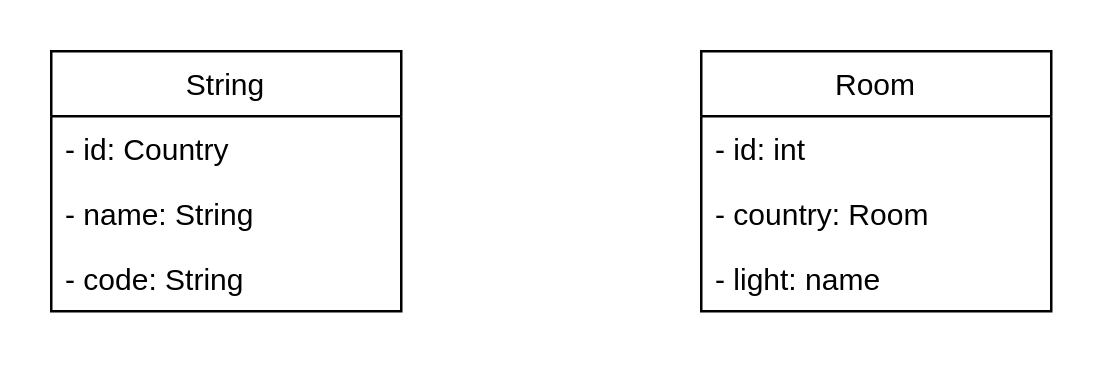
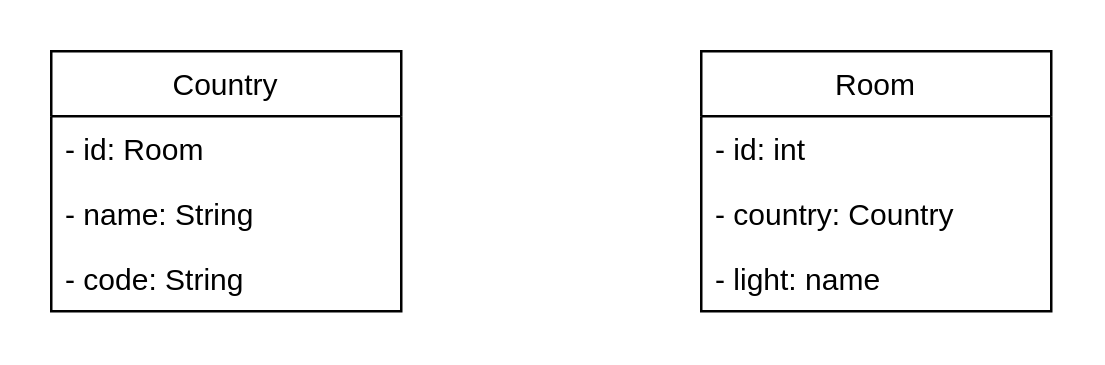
node "String": label "String" -> "Country"
node "- id: Country": label "- id: Country" -> "- id: Room"
node "- country: Room": label "- country: Room" -> "- country: Country"
